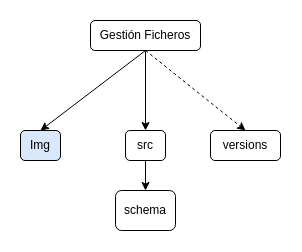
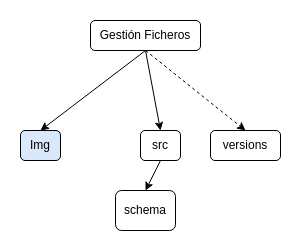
node "src": moved (146, 146) -> (161, 146)
